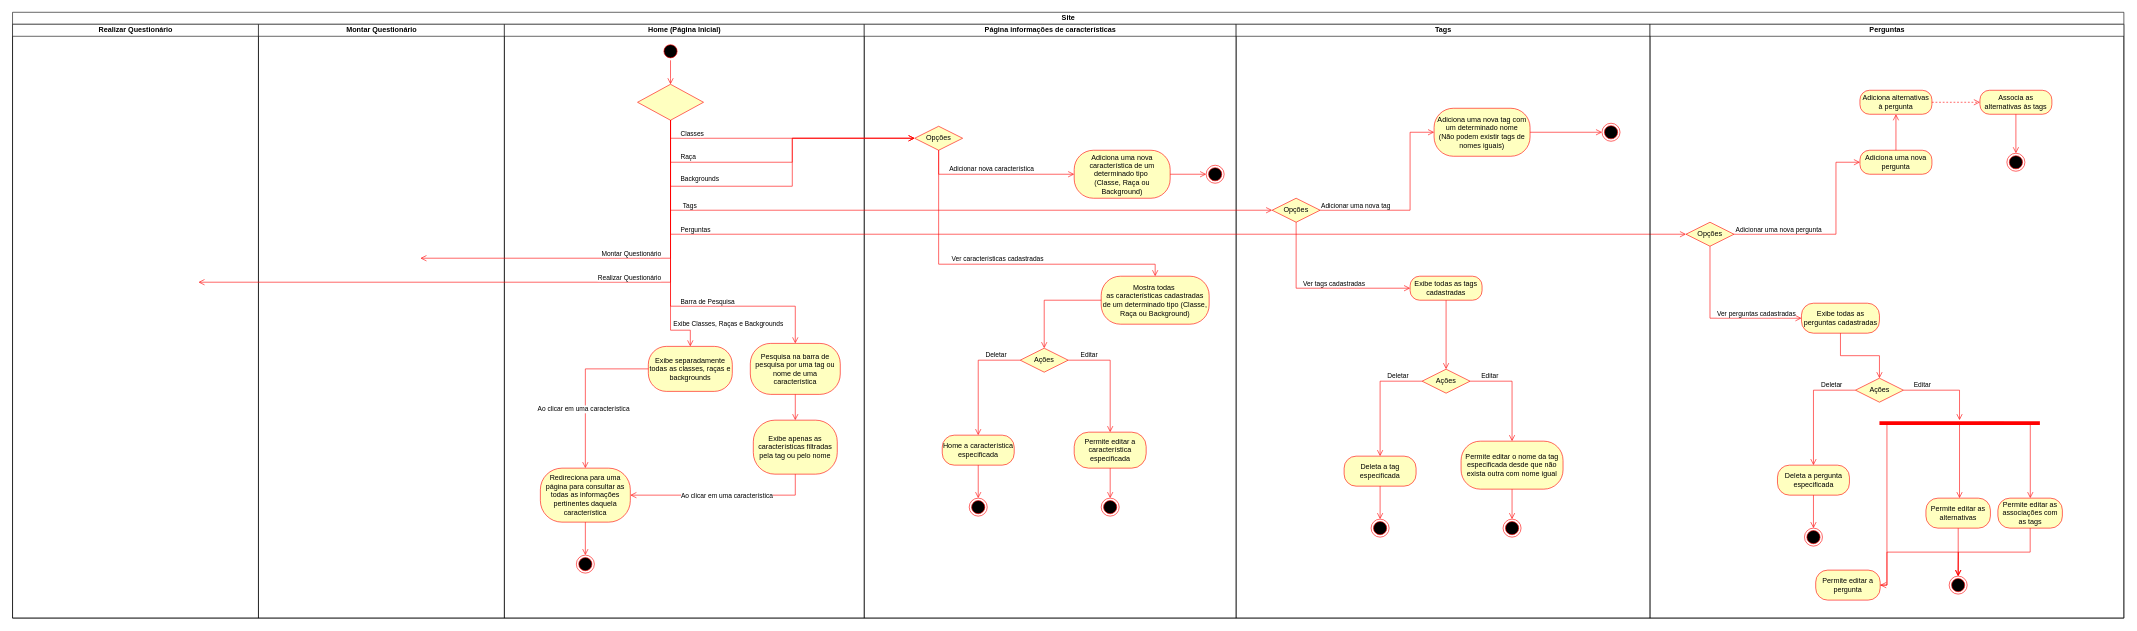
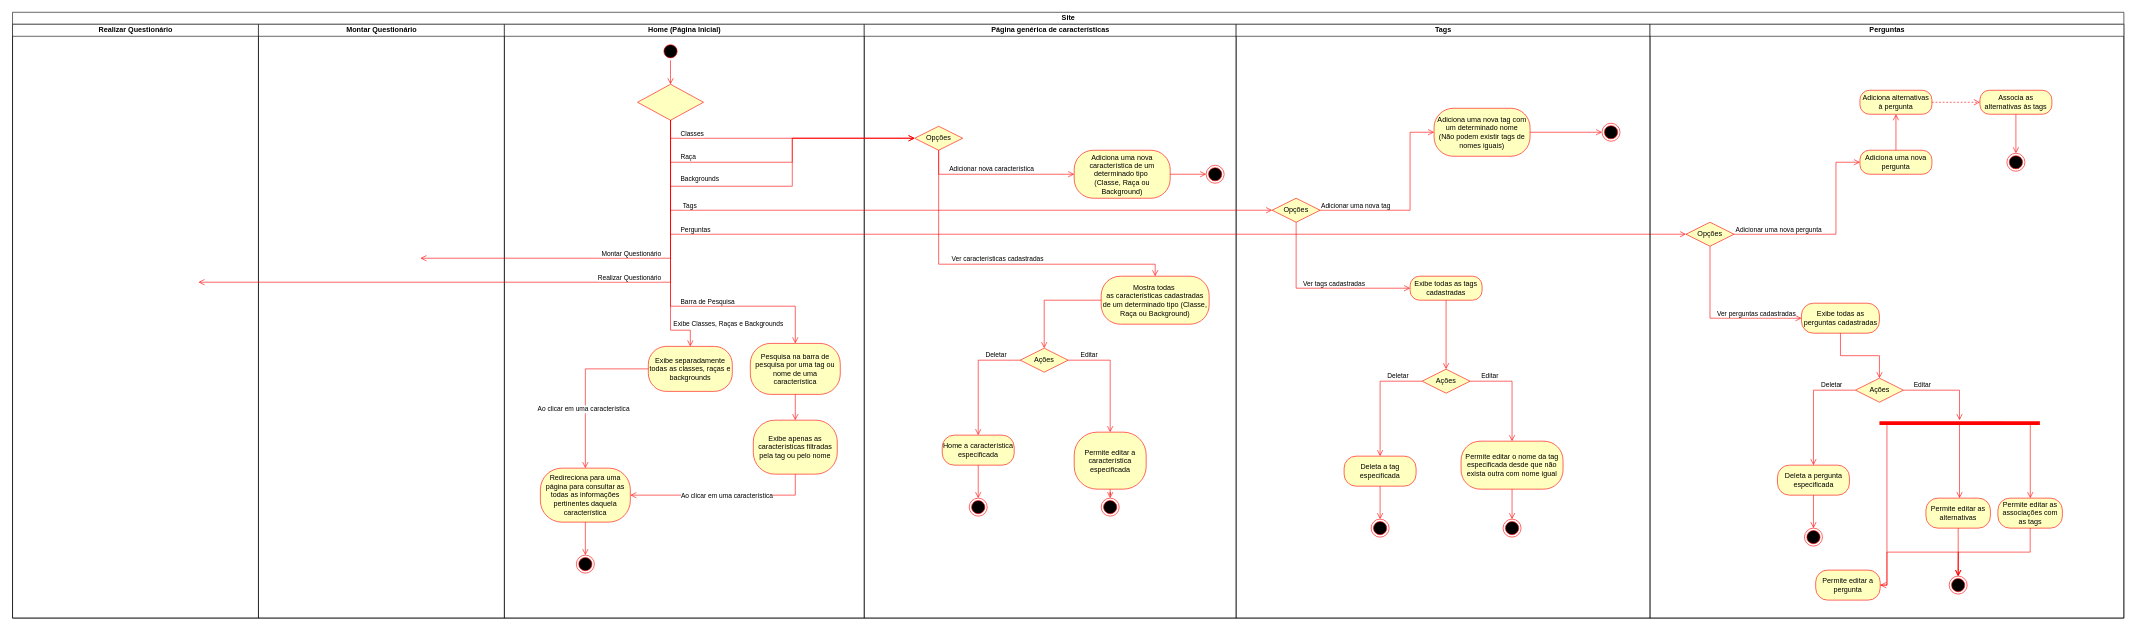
node "Página informações de características": label "Página informações de características" -> "Página genérica de características"
node "Permite editar a característica especificada": size 72x36 -> 72x57
